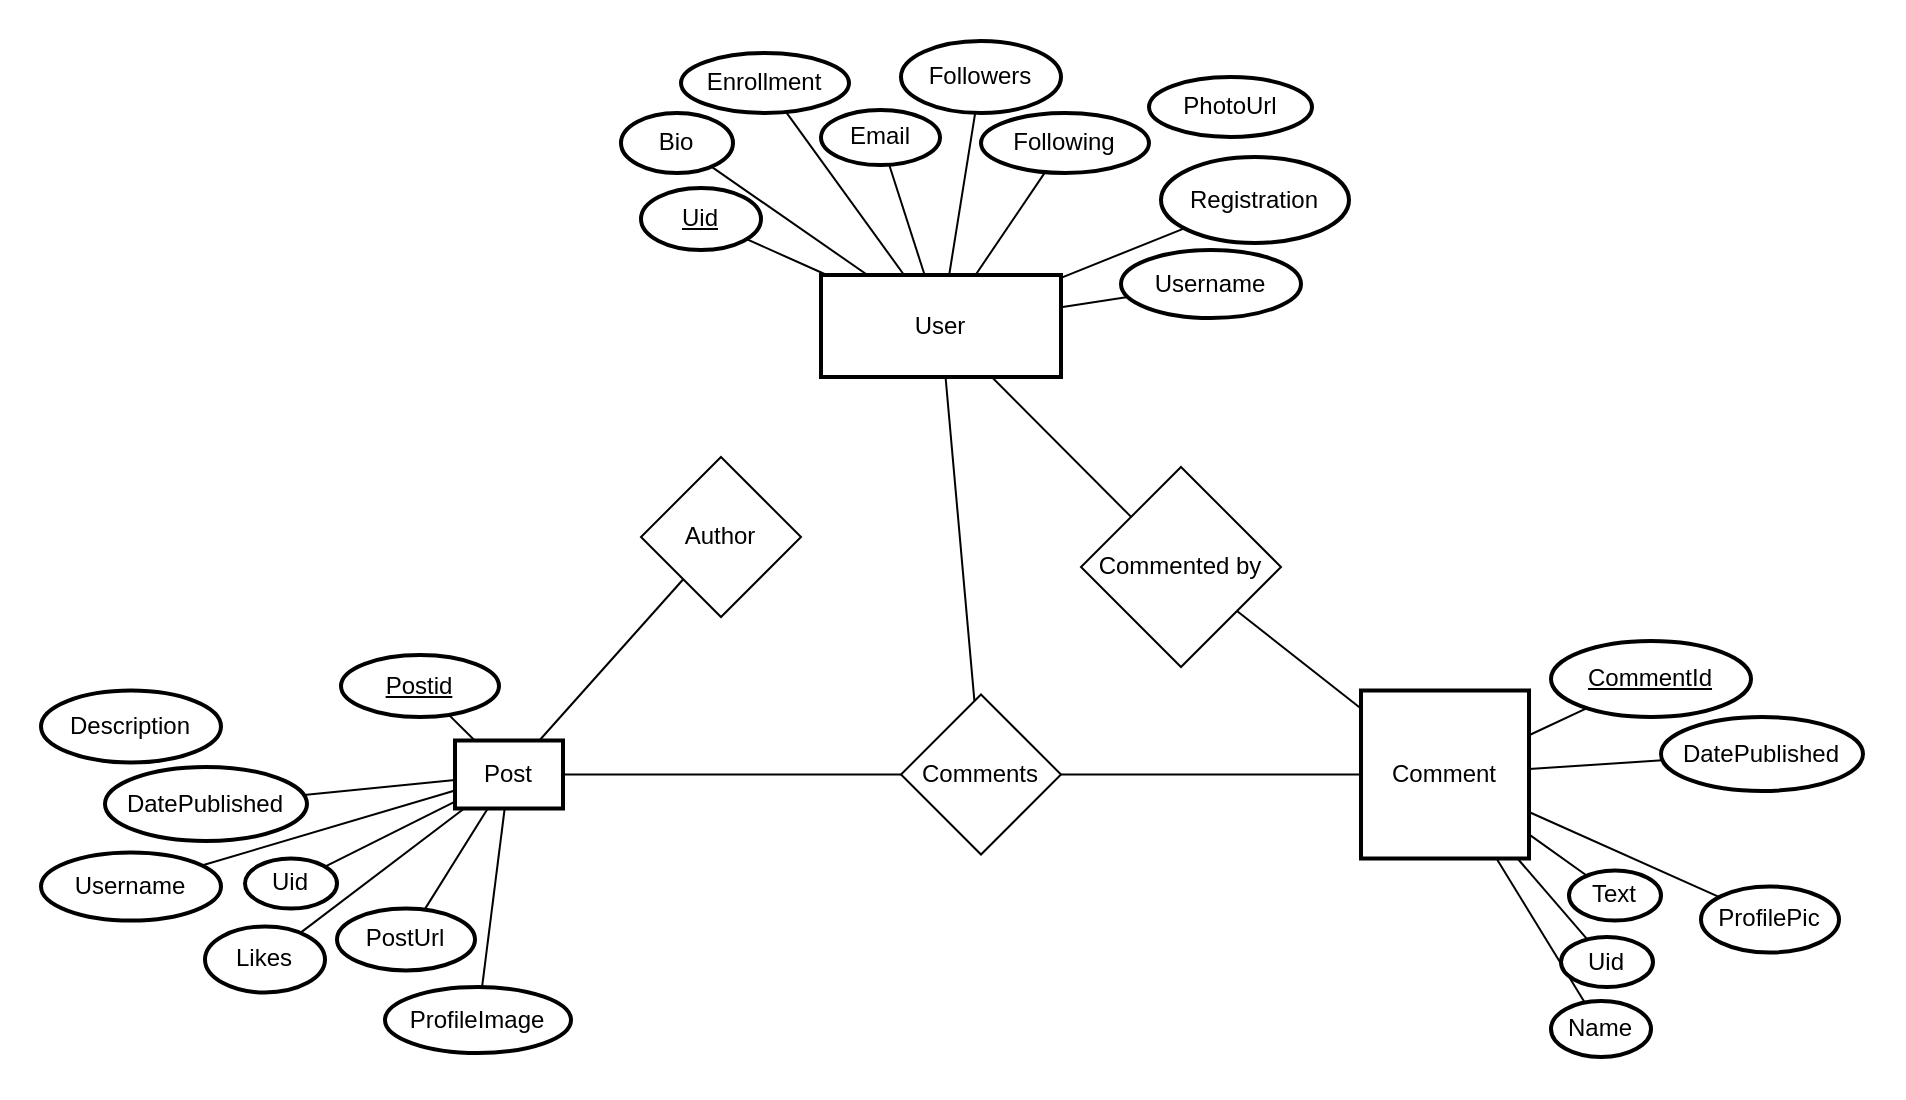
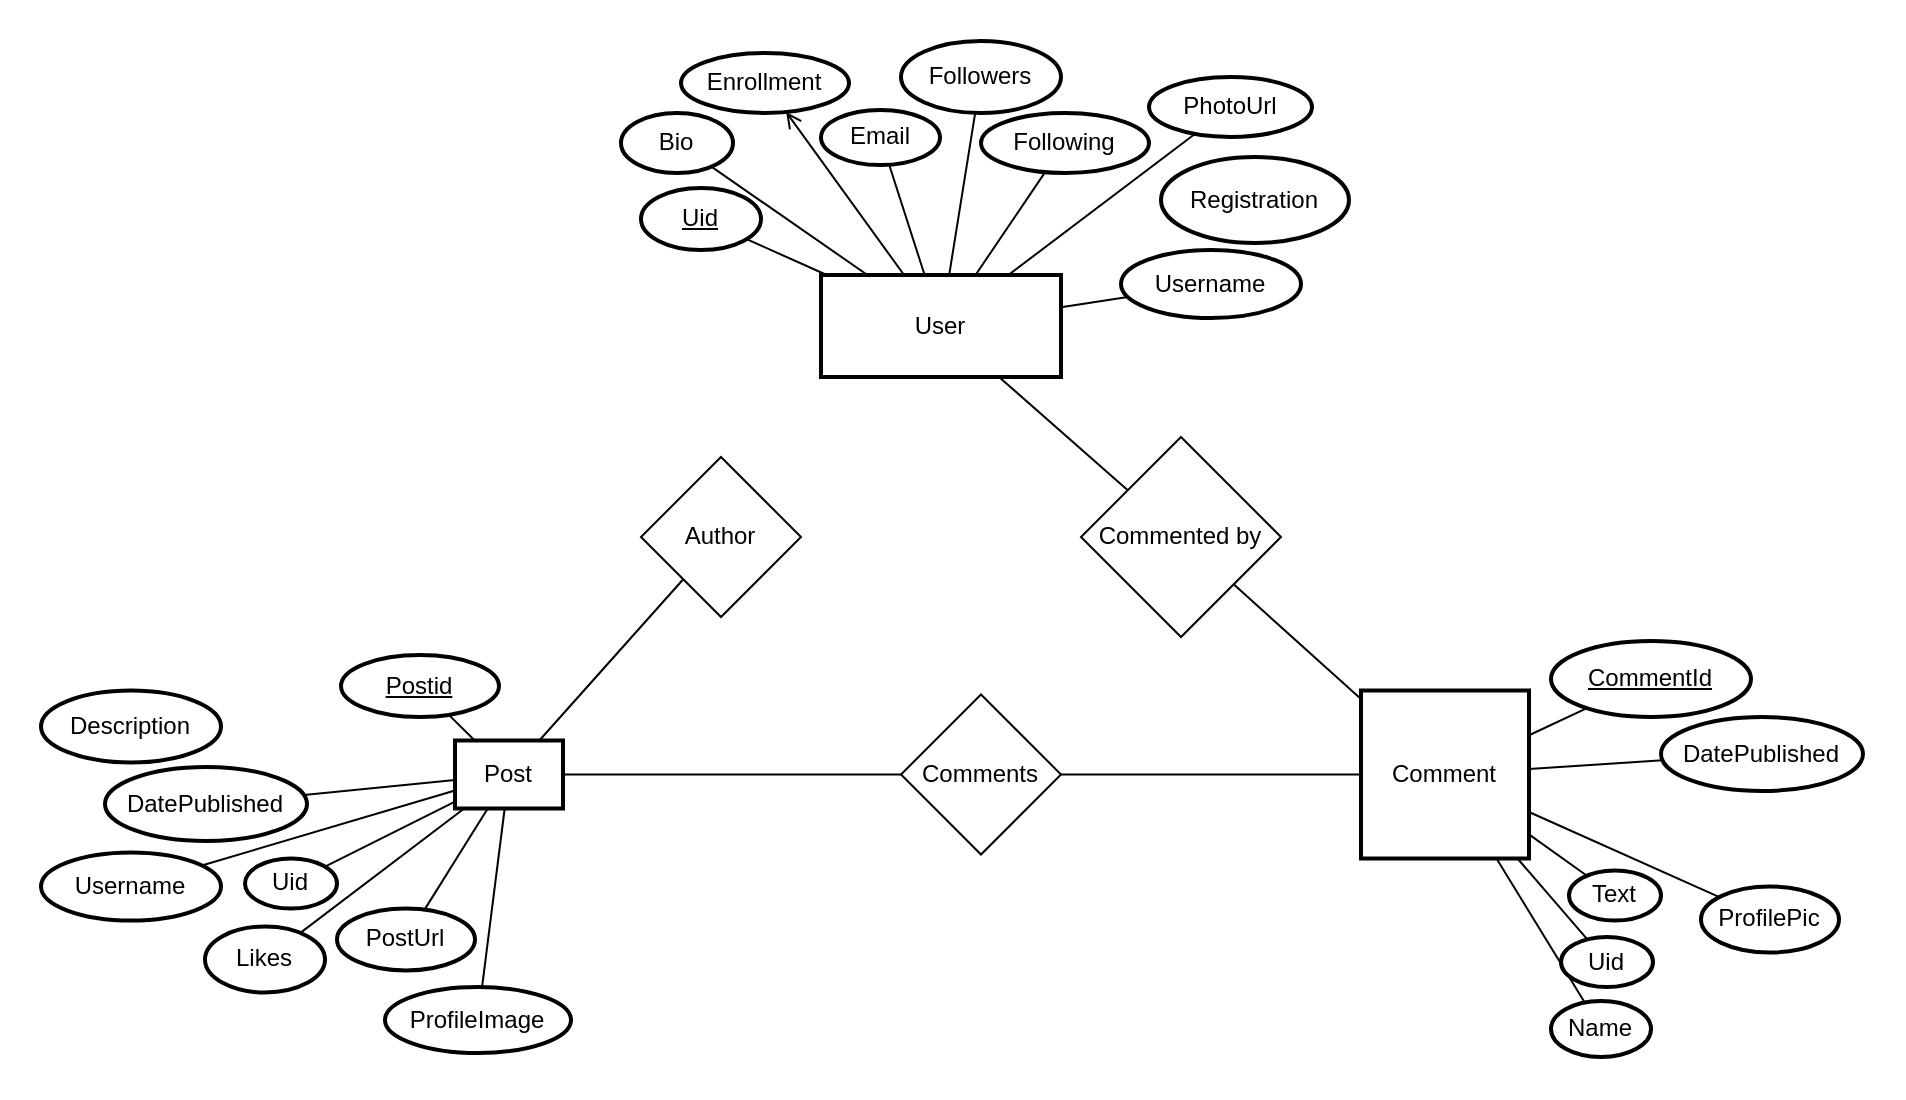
edge "Enrollment" -- "User": arrowhead none -> open
edge "Registration" -- "User": removed
edge "User" -- "Comments": now "User" -- "PhotoUrl"
node "Commented by": moved (1181, 567) -> (1181, 537)
